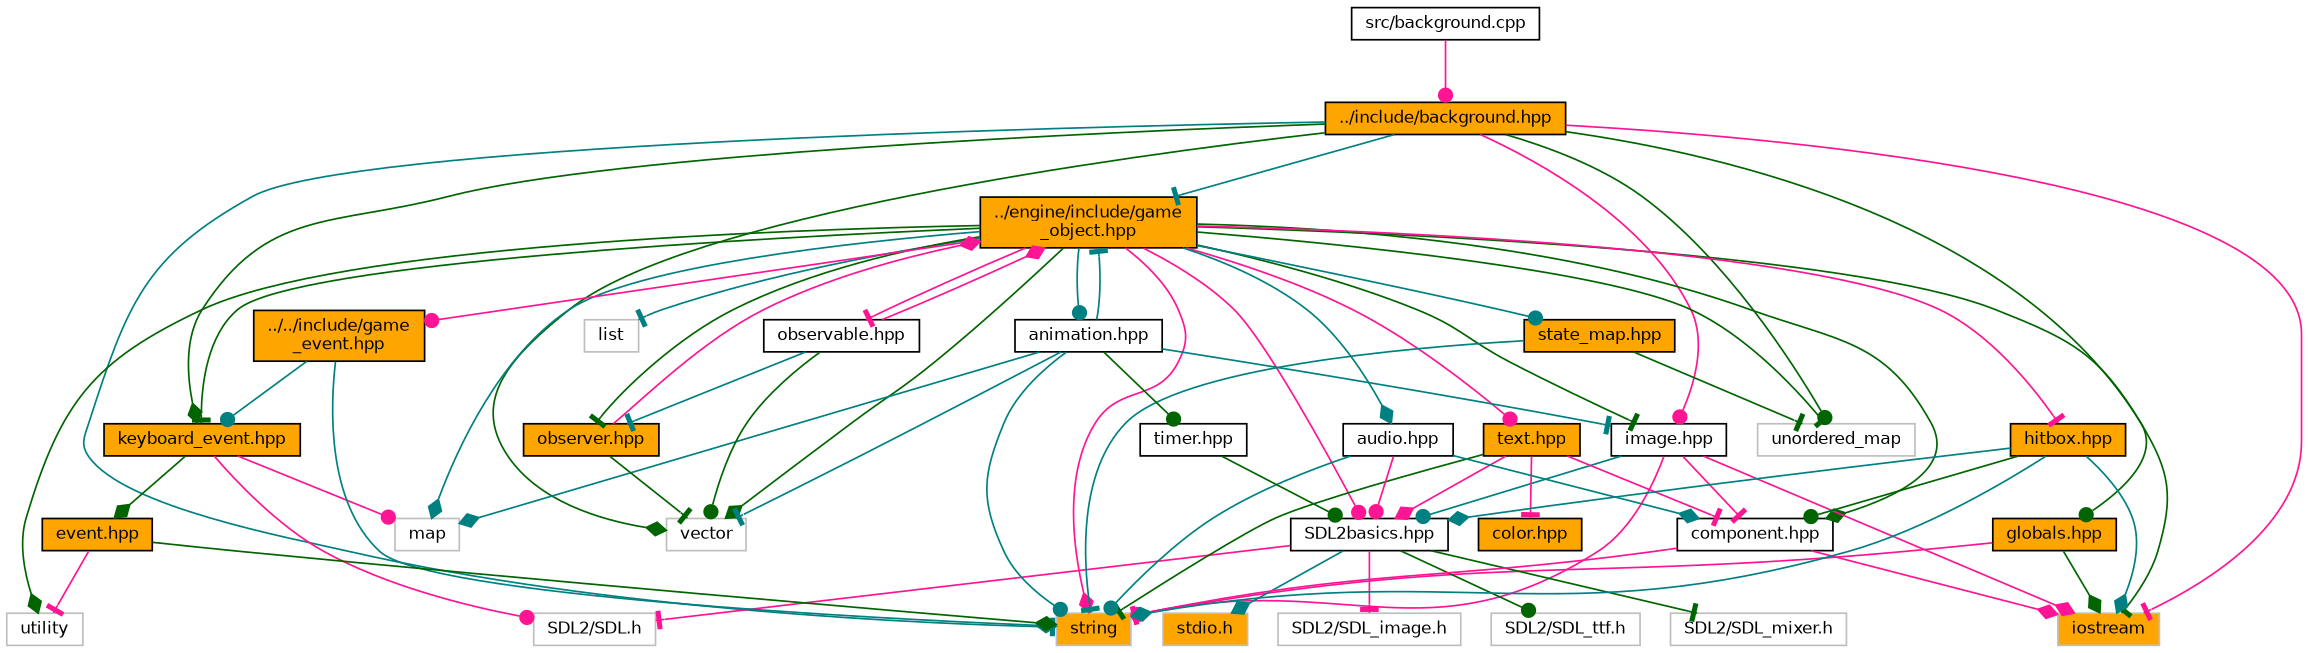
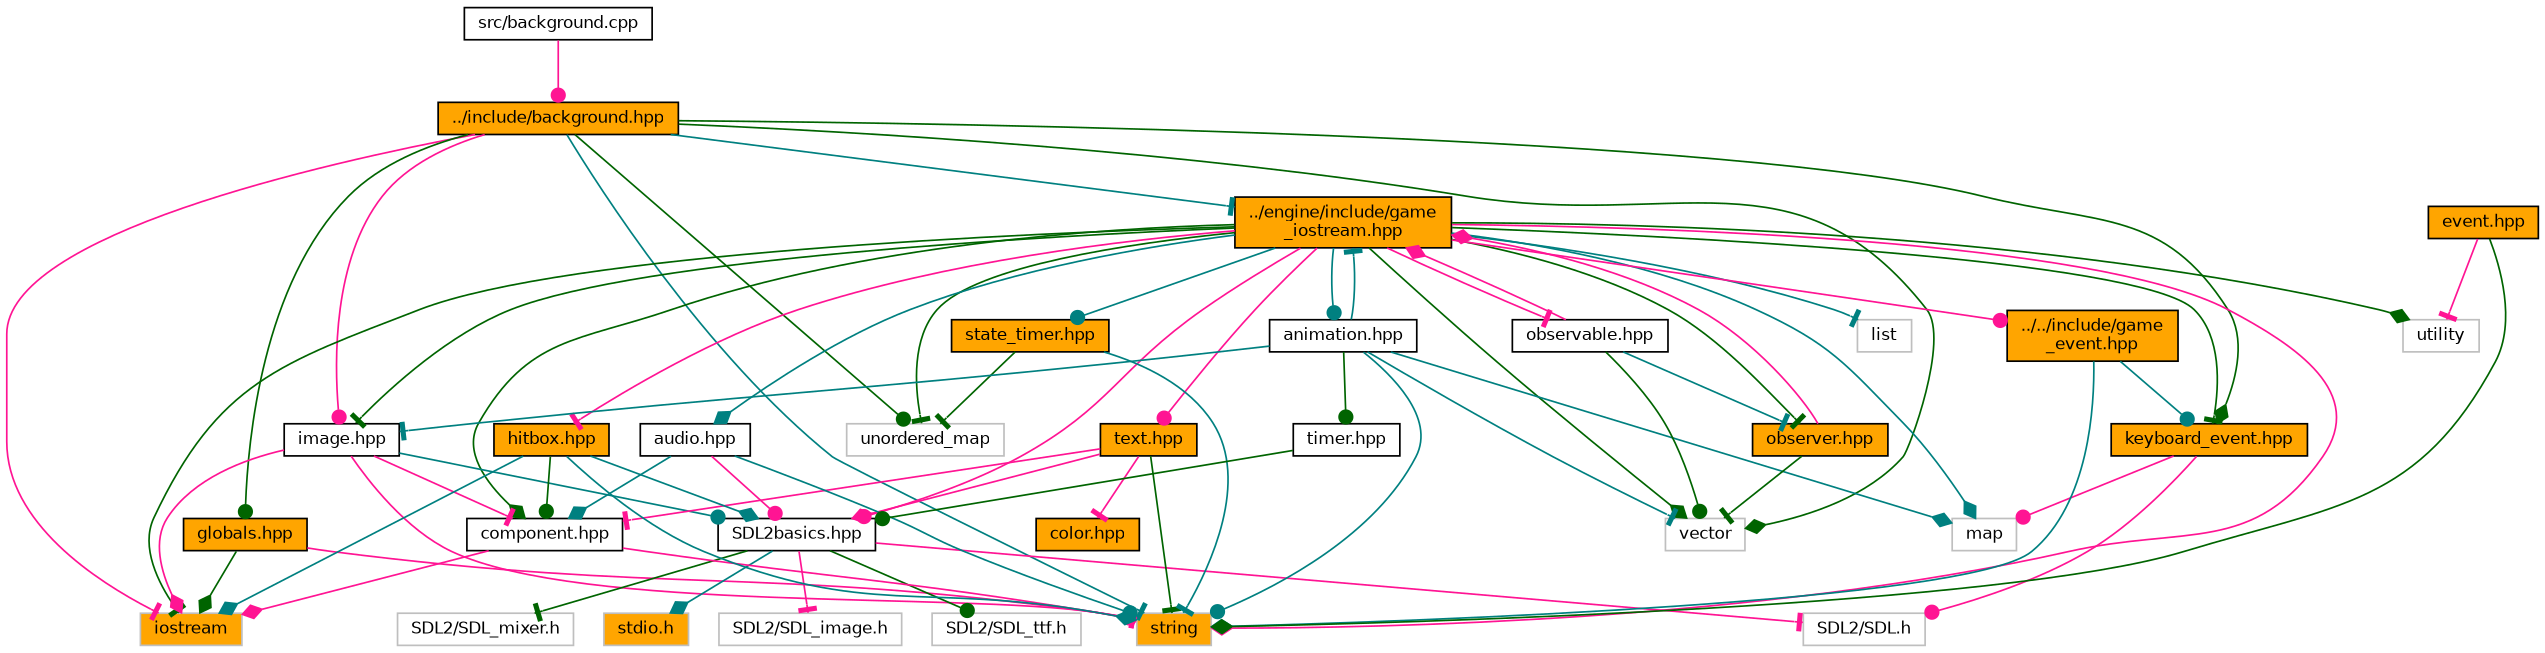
node "../engine/include/game _object.hpp": label "../engine/include/game _object.hpp" -> "../engine/include/game _iostream.hpp"
node "state_map.hpp": label "state_map.hpp" -> "state_timer.hpp"
edge "keyboard_event.hpp" -> "event.hpp": removed
